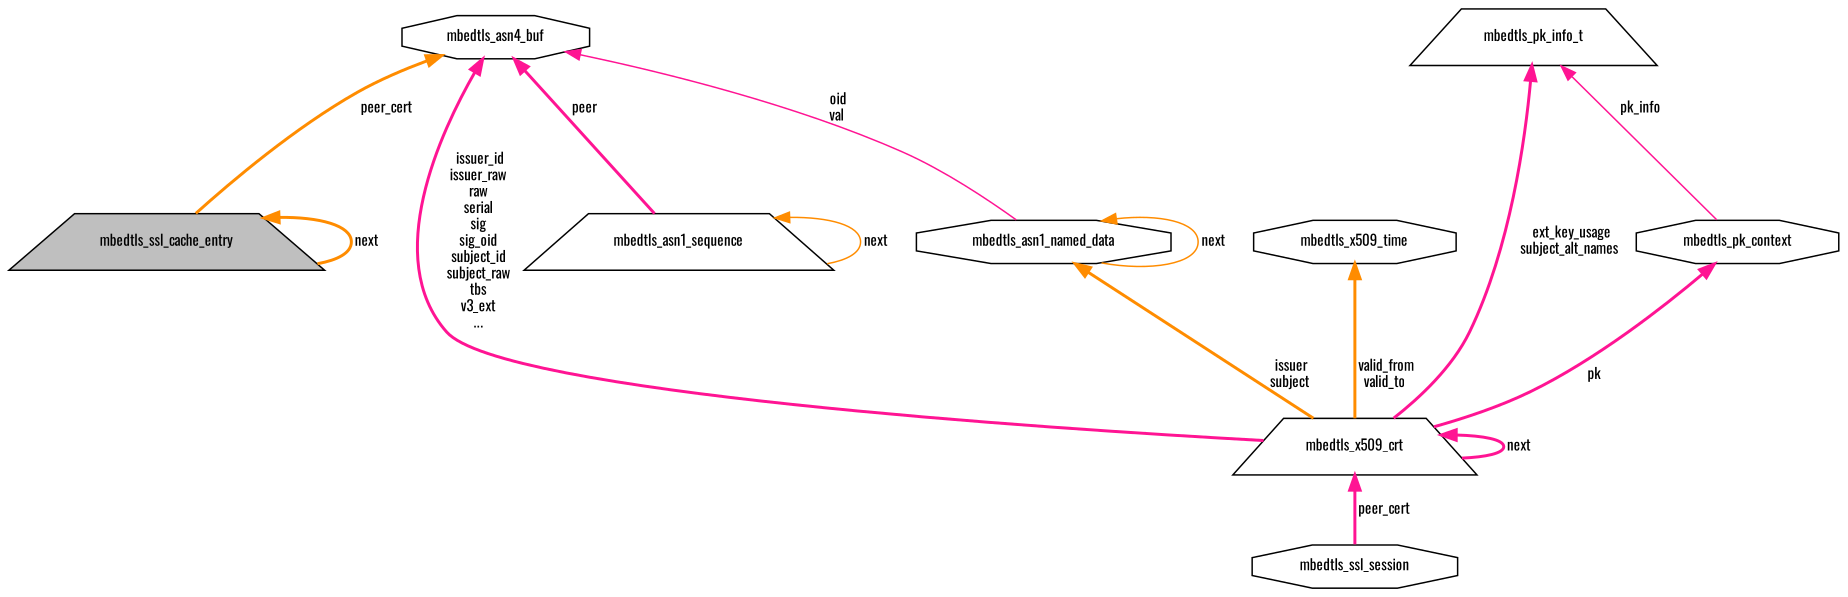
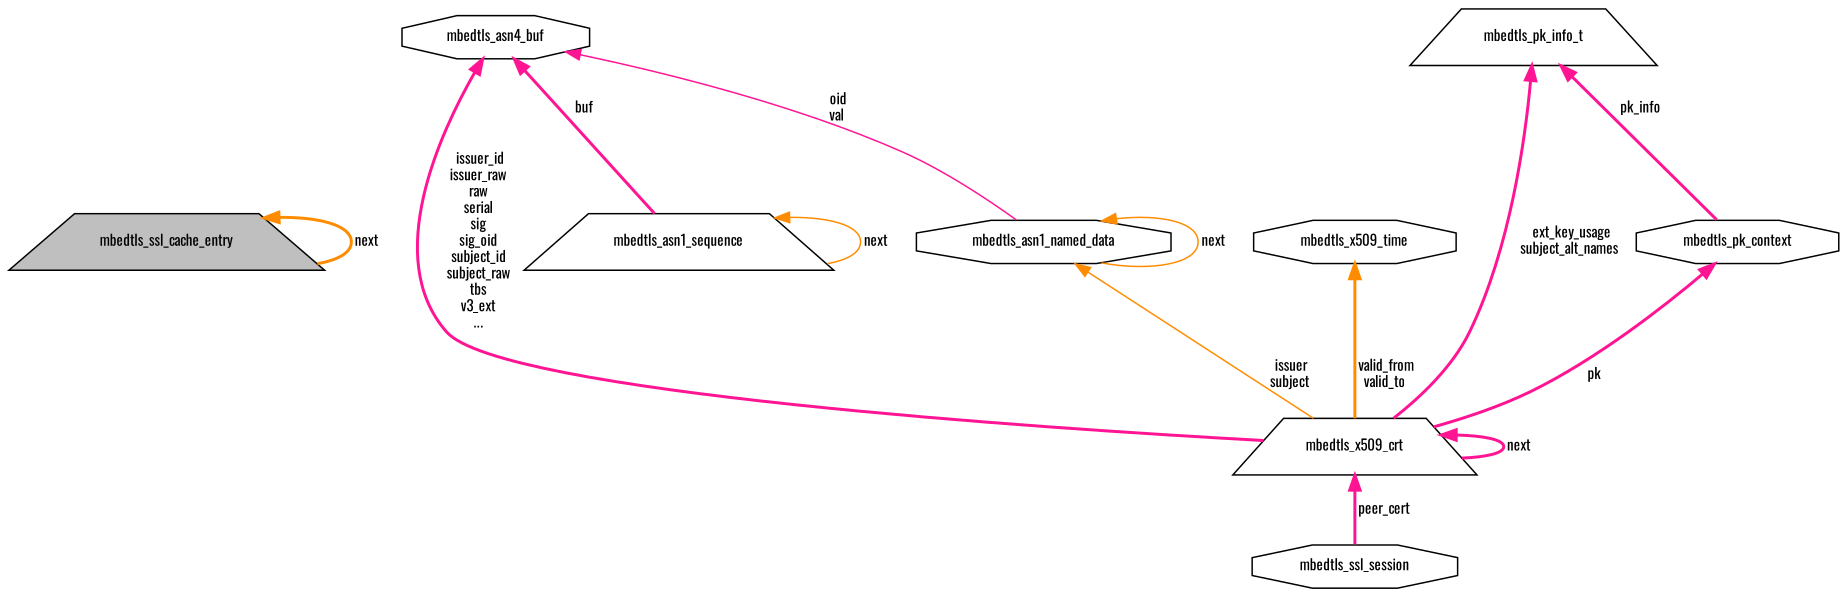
edge "mbedtls_asn1_sequence" -> "mbedtls_asn4_buf": label " peer" -> " buf"
edge "mbedtls_ssl_cache_entry" -> "mbedtls_asn4_buf": removed, label "peer_cert"
edge "mbedtls_pk_context" -> "mbedtls_pk_info_t": style solid -> bold
edge "mbedtls_x509_crt" -> "mbedtls_asn1_named_data": style bold -> solid
